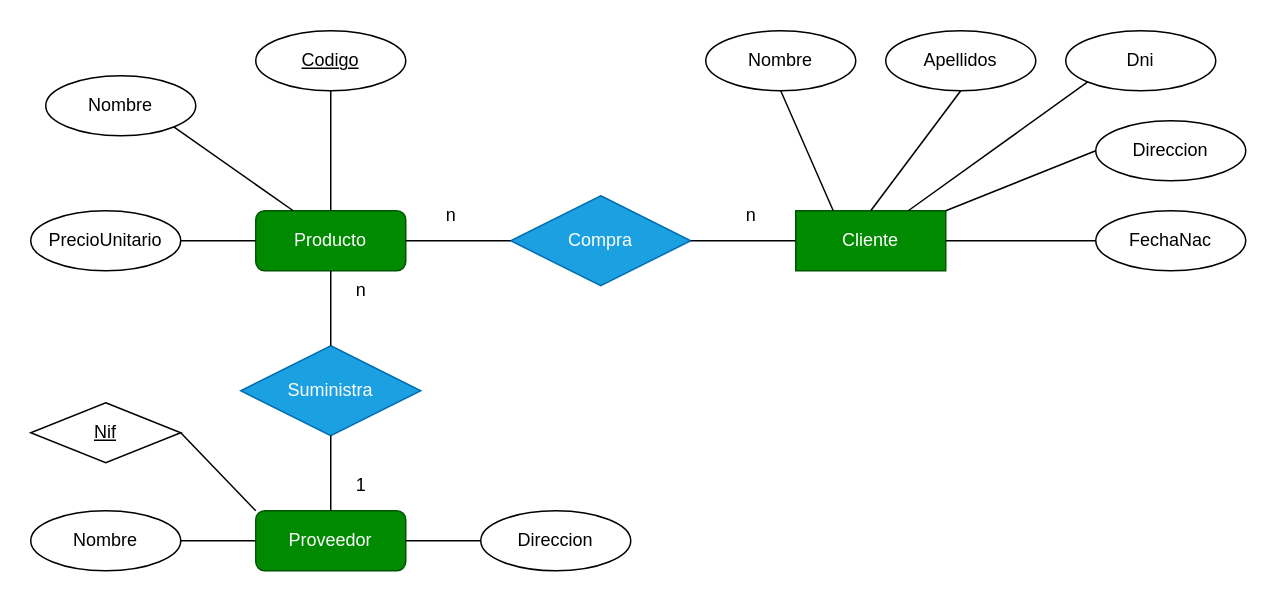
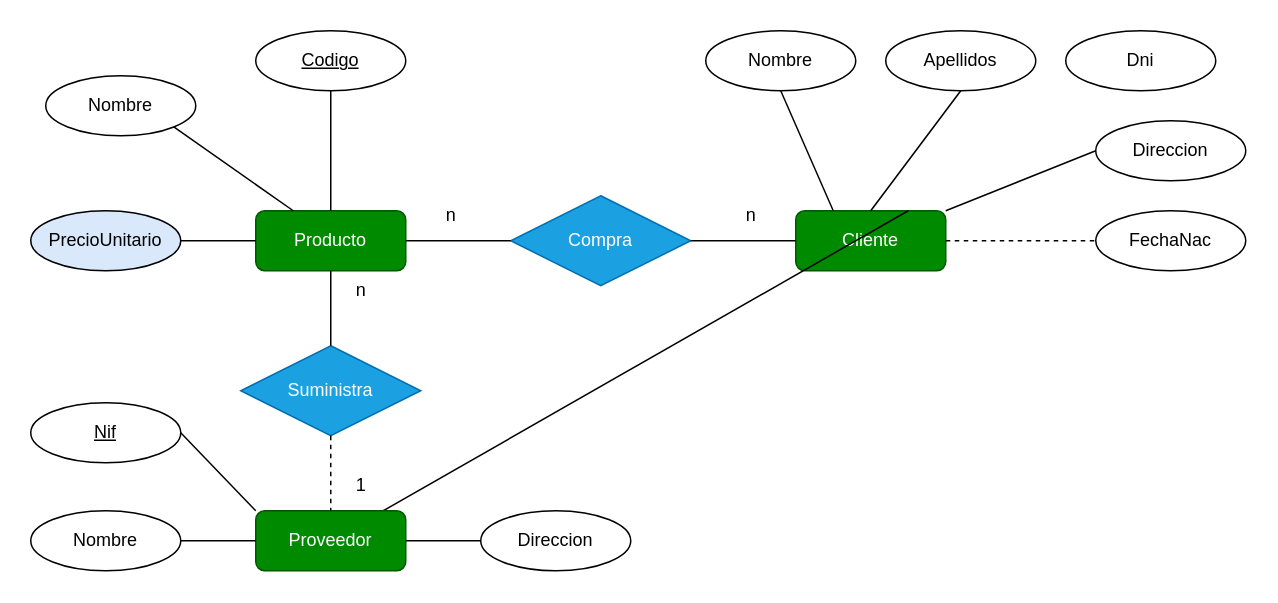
edge "Dni" -- "Cliente": now "Proveedor" -- "Cliente"
node "PrecioUnitario": fillcolor #ffffff -> #dae8fc
node "Cliente": shape rectangle -> rounded rectangle
edge "Cliente" -- "FechaNac": style solid -> dashed
node "Nif": shape diamond -> ellipse
edge "Suministra" -- "Proveedor": style solid -> dashed
